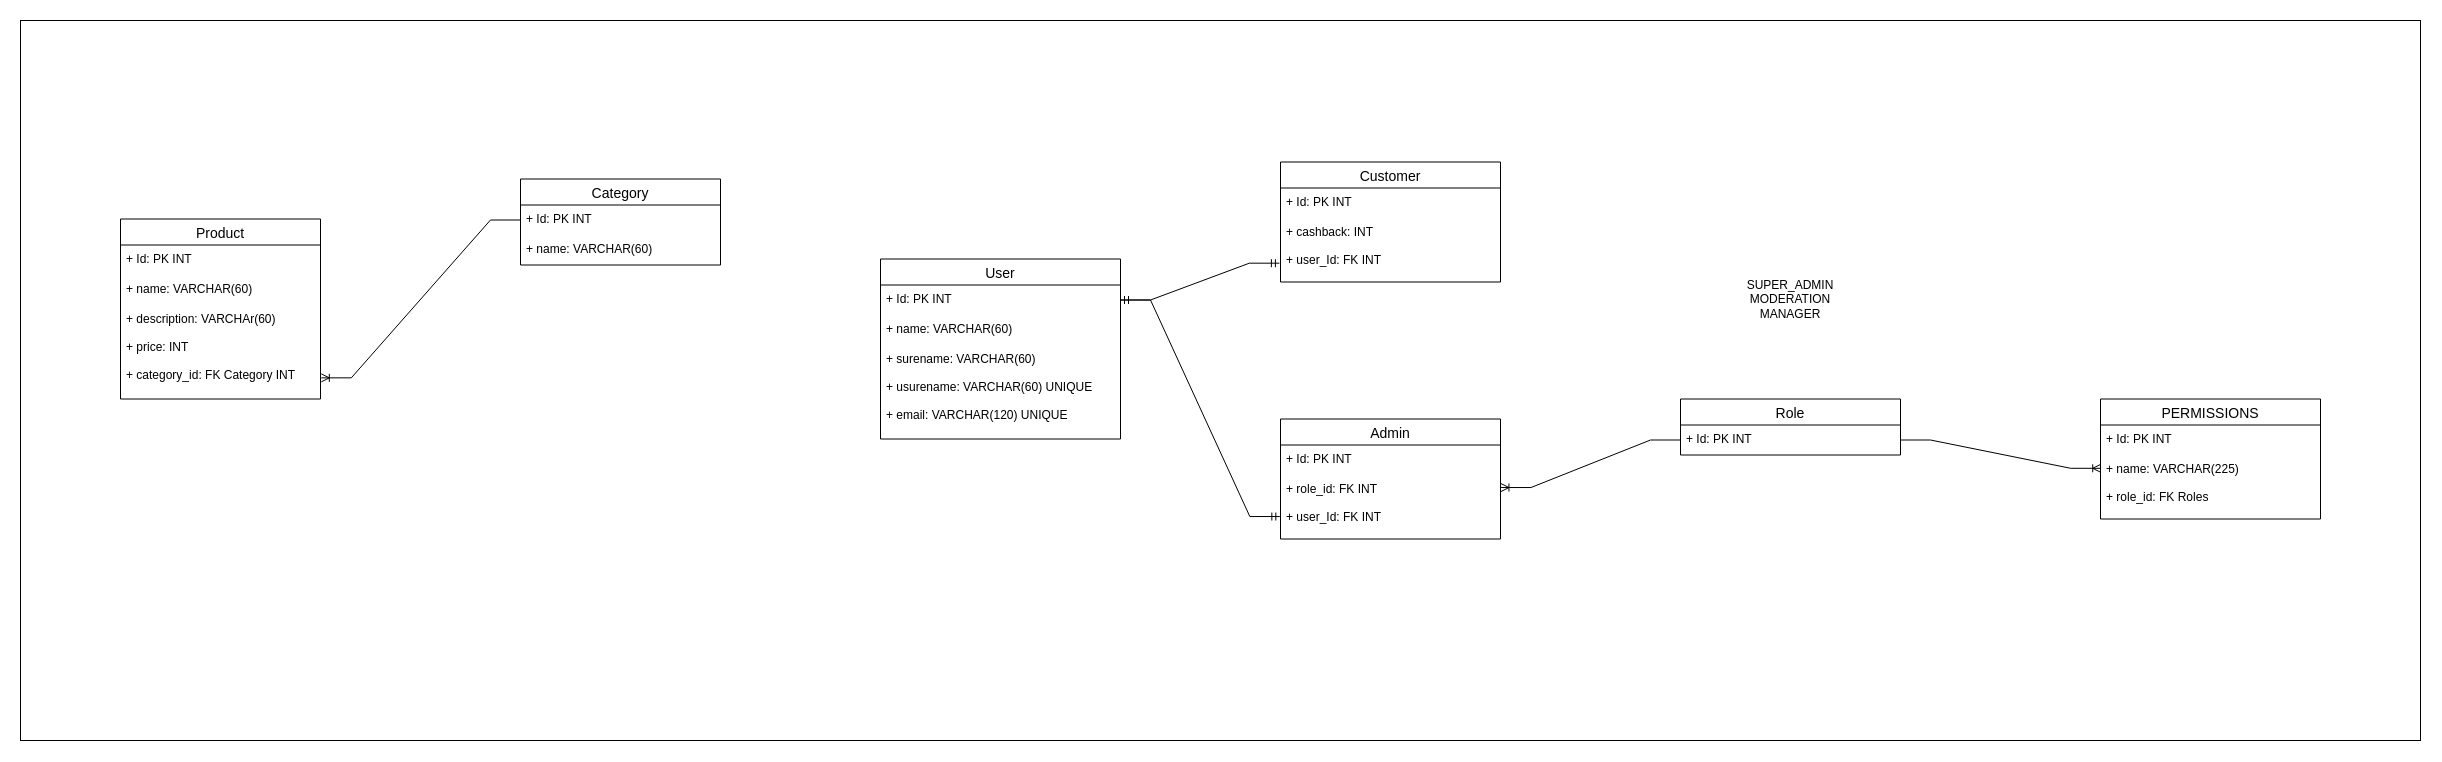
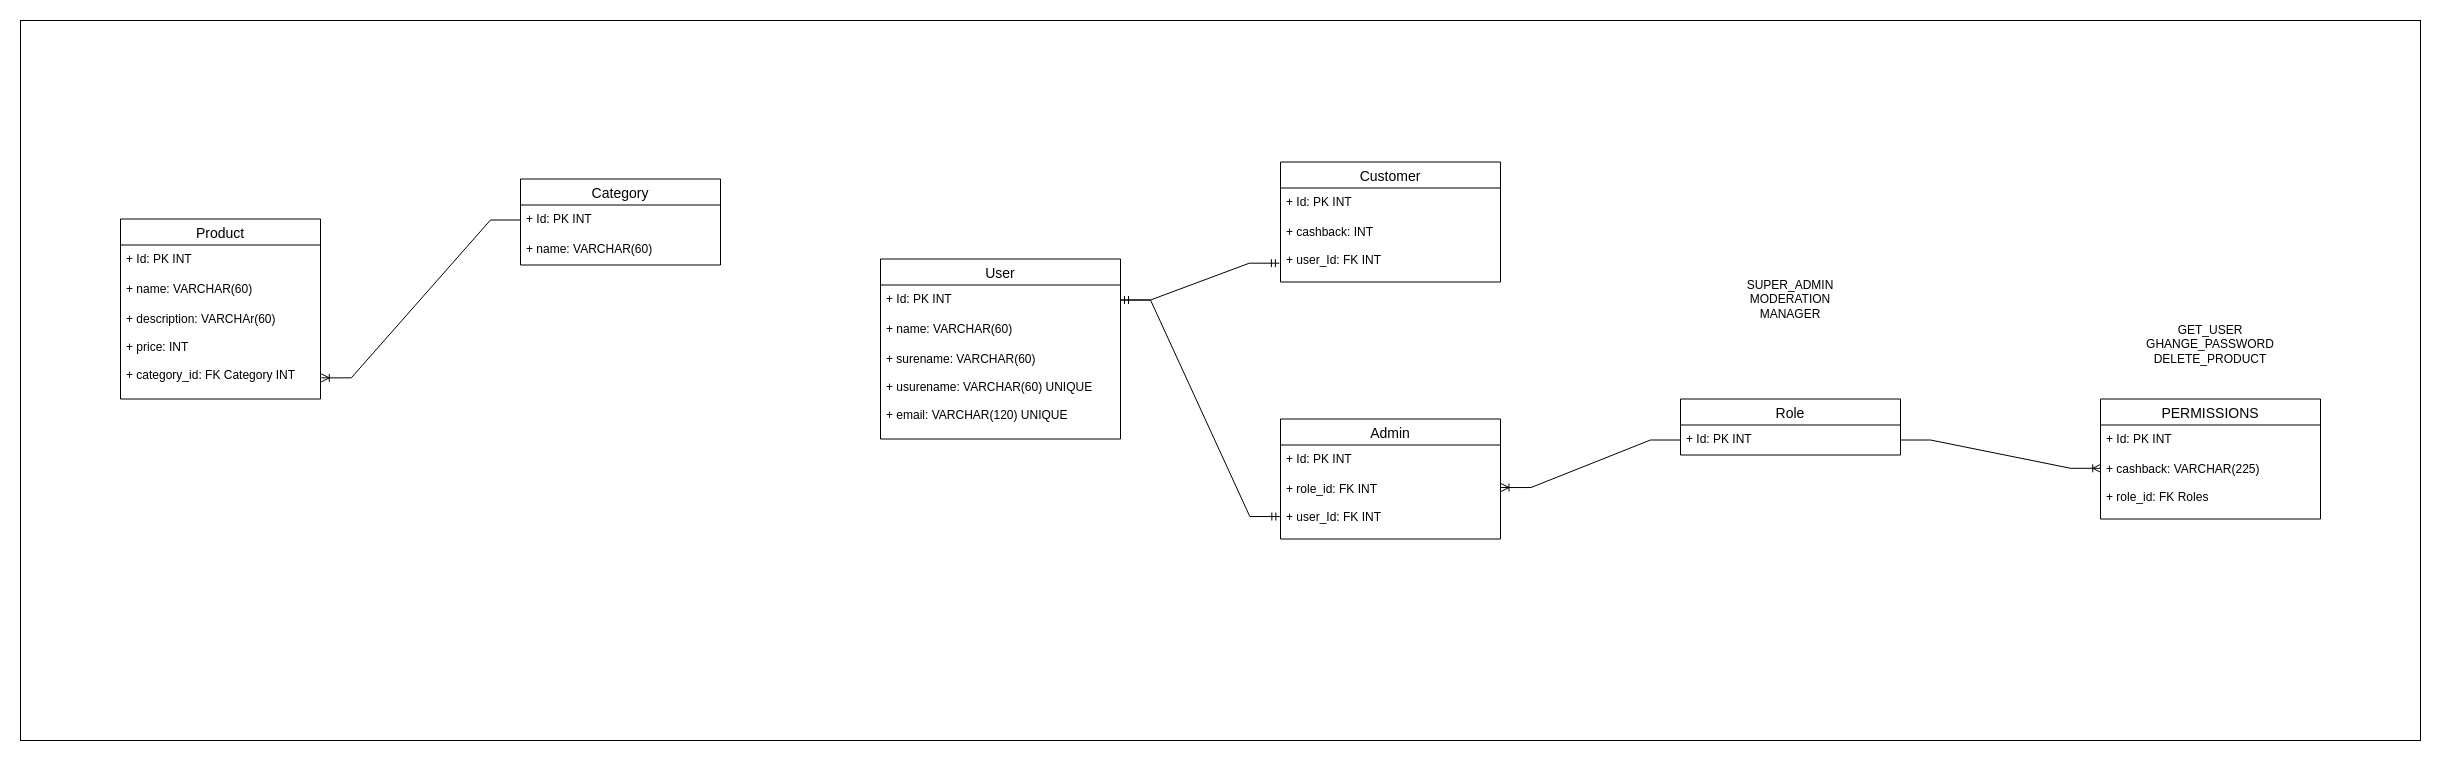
node "GET_USER GHANGE_PASSWORD DELETE_PRODUCT": added
node "+ name: VARCHAR(225) + role_id: FK Roles": label "+ name: VARCHAR(225) + role_id: FK Roles" -> "+ cashback: VARCHAR(225) + role_id: FK Roles"
